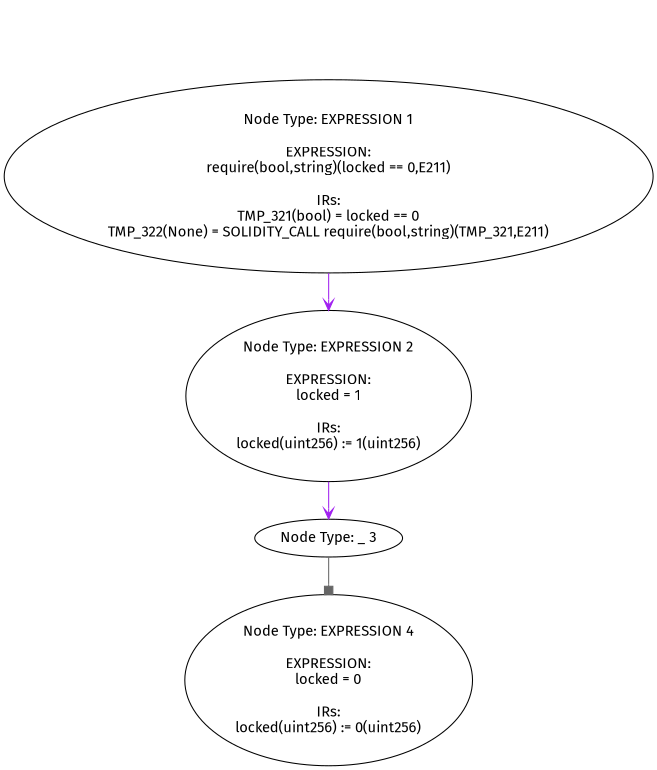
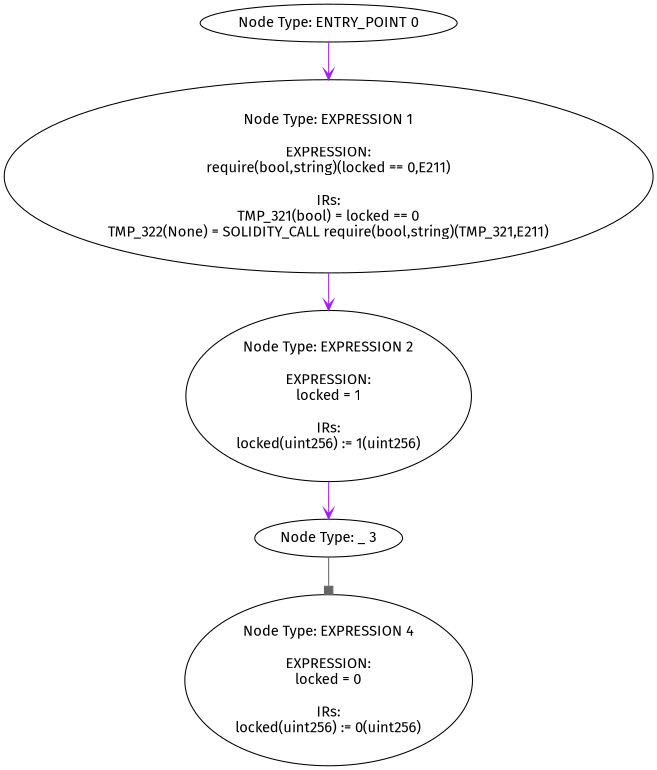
node "Node Type: ENTRY_POINT 0": added
